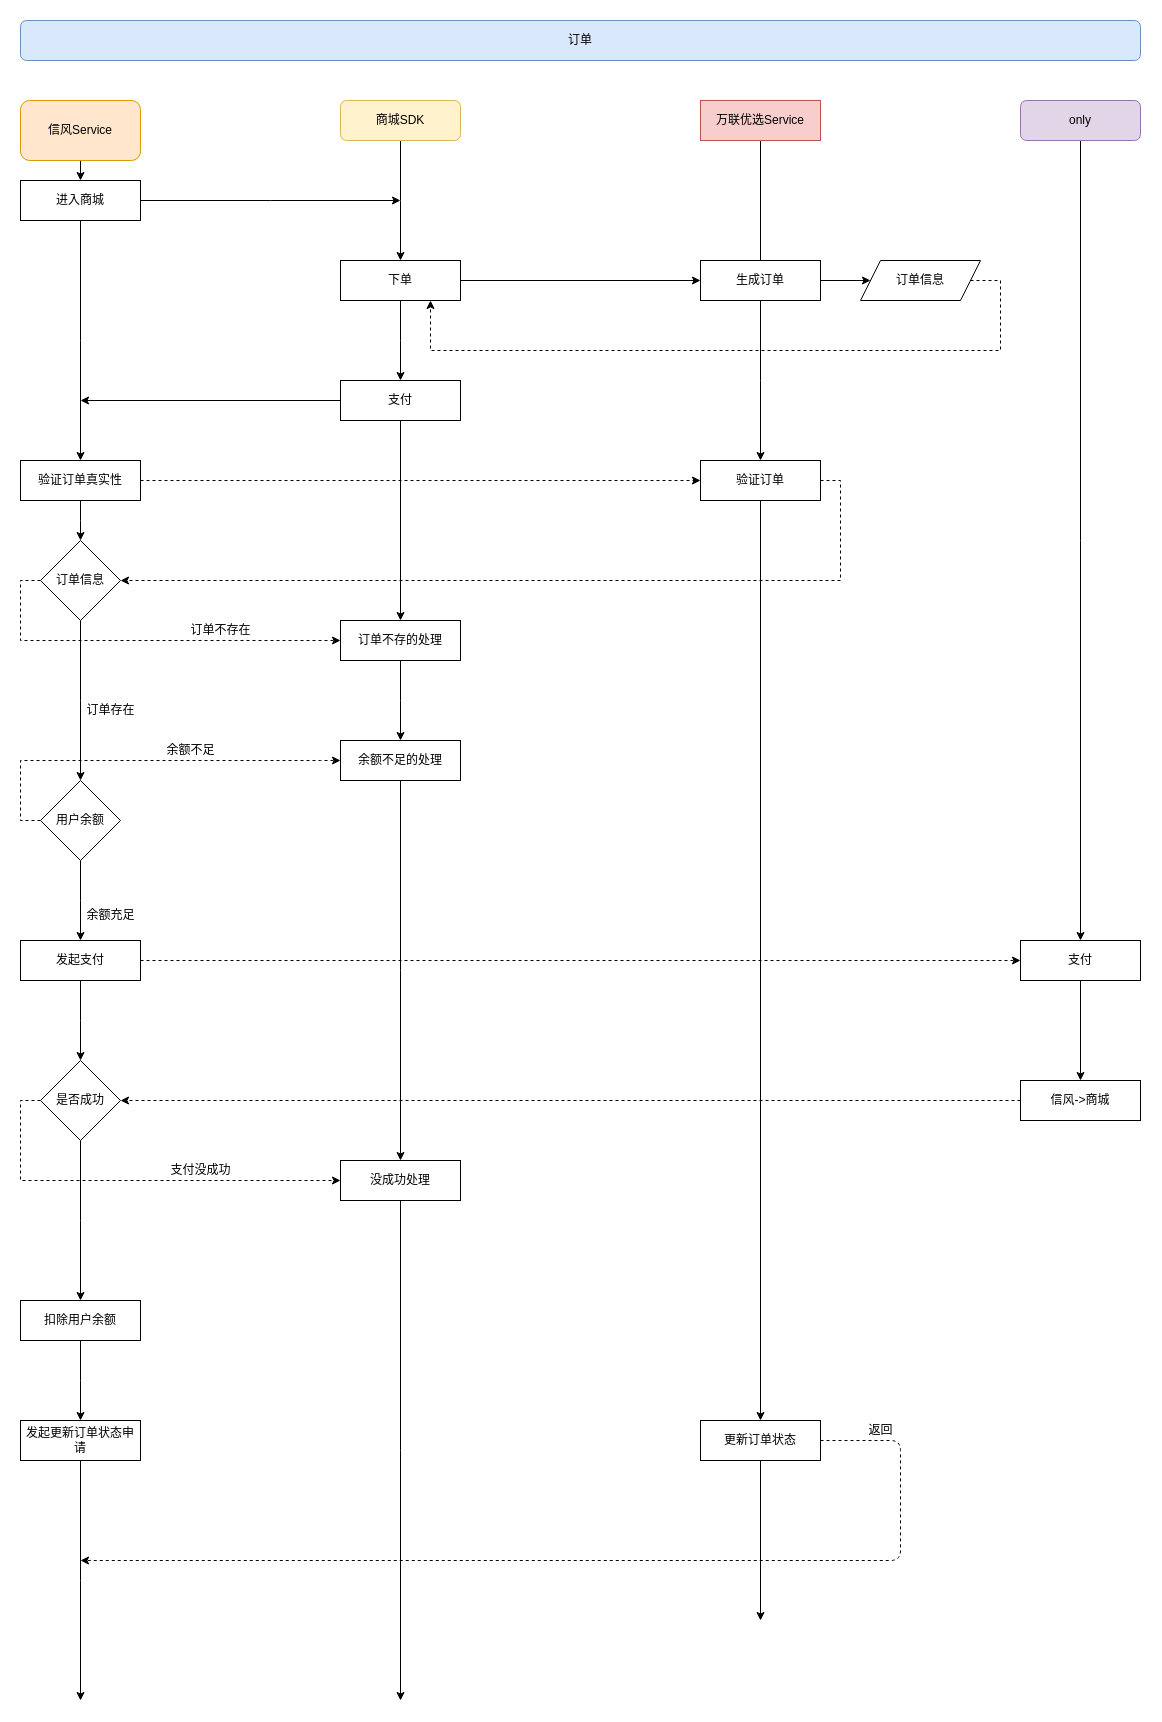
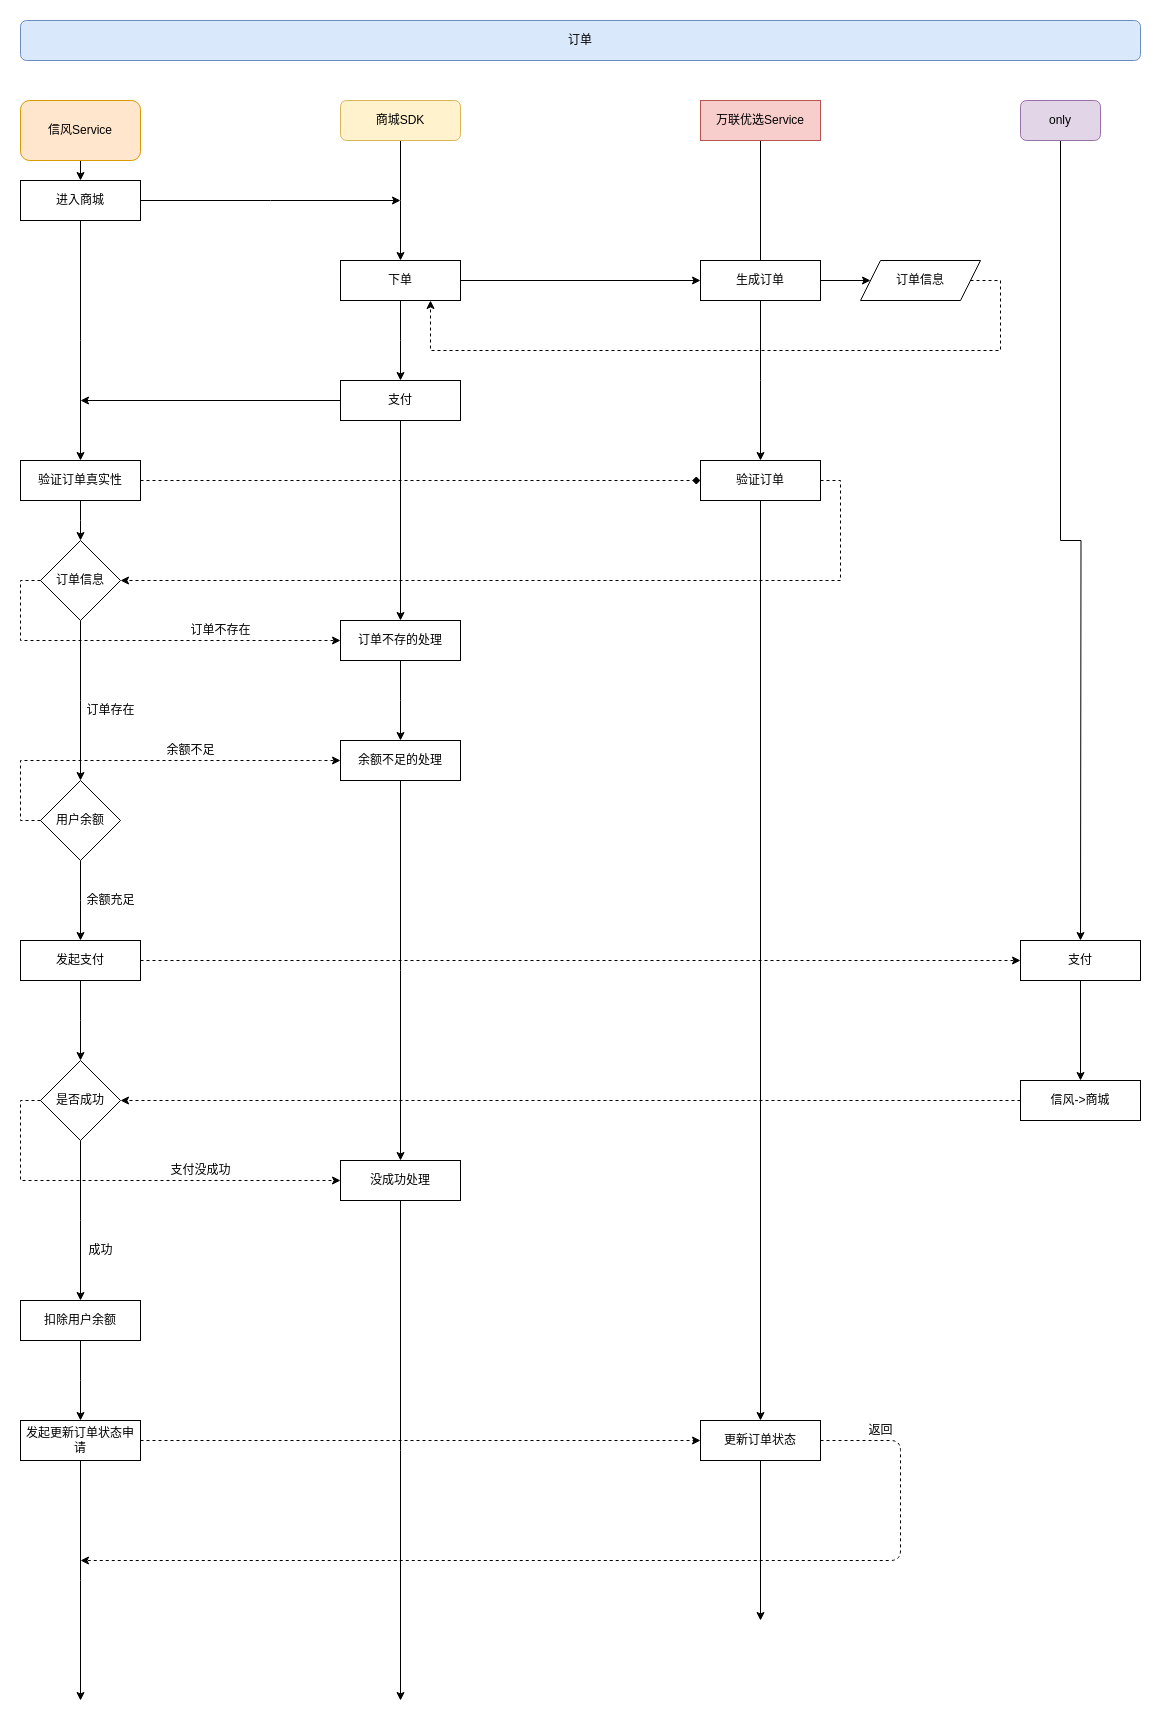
node "only": size 120x40 -> 80x40
edge "验证订单真实性" -> "验证订单": arrowhead classic -> diamond
node "余额充足": moved (111, 916) -> (111, 901)
node "成功": added
edge "发起更新订单状态申请" -> "更新订单状态": added
